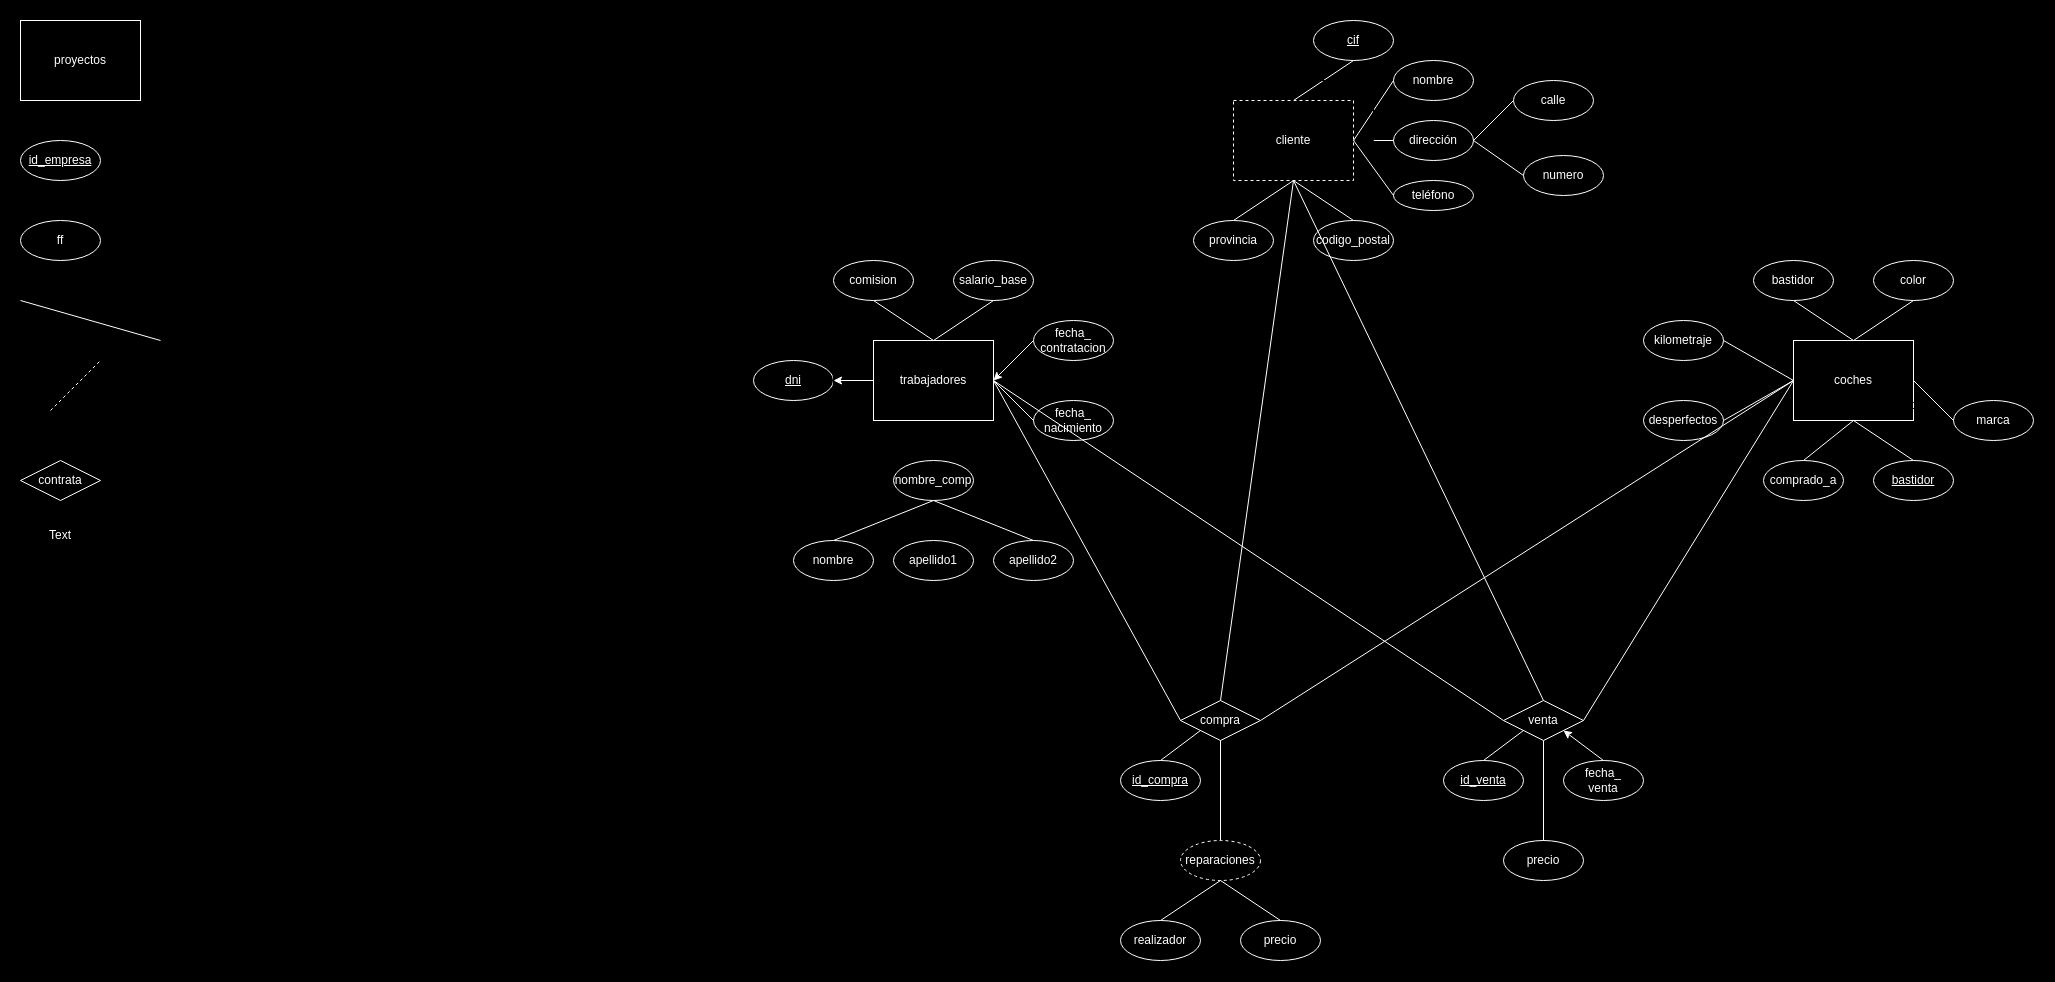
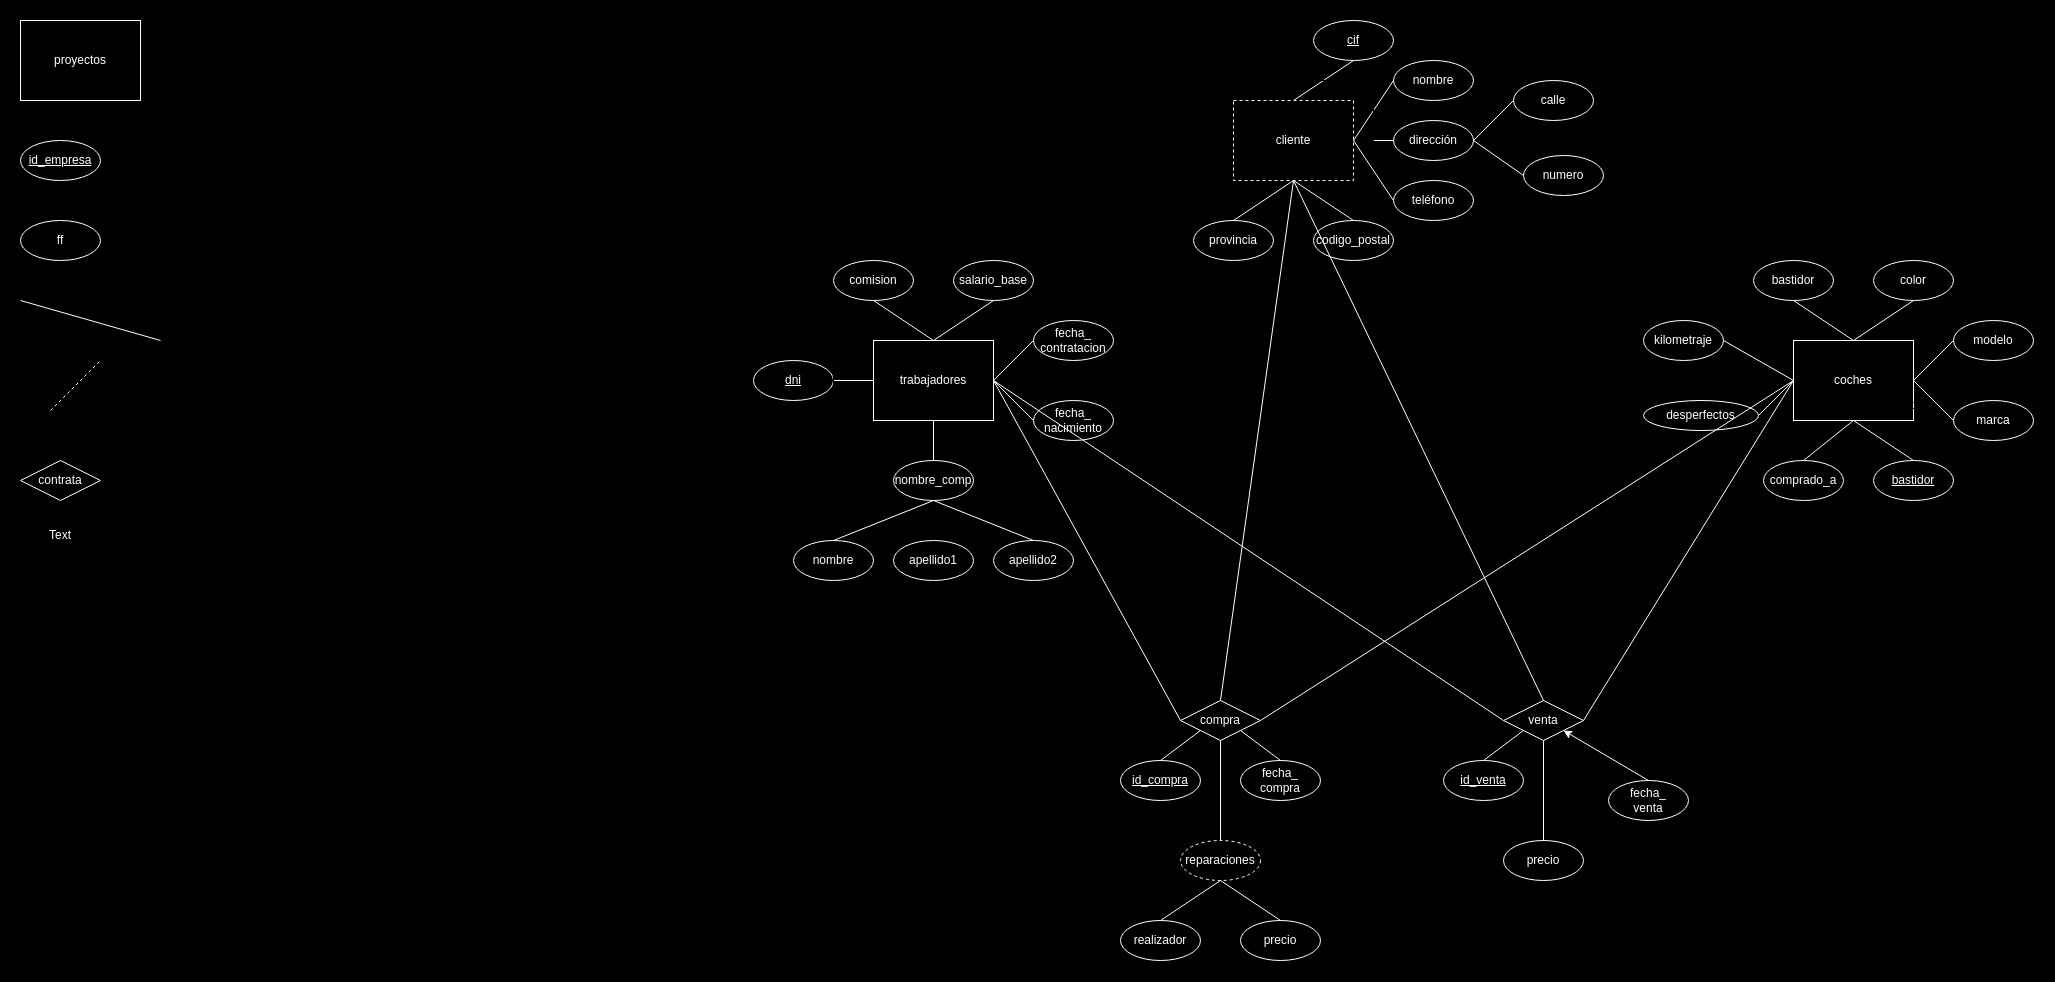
node "teléfono": size 80x30 -> 80x40
node "modelo": added
edge "modelo" -- "coches": added
edge "fecha_ contratacion" -> "trabajadores": arrowhead classic -> none
edge "trabajadores" -> "dni": arrowhead classic -> none
node "desperfectos": size 80x40 -> 115x30
edge "trabajadores" -- "nombre_comp": added
edge "compra" -- "fecha_ compra": added
node "fecha_ compra": added
node "fecha_ venta": moved (1604, 781) -> (1649, 801)
